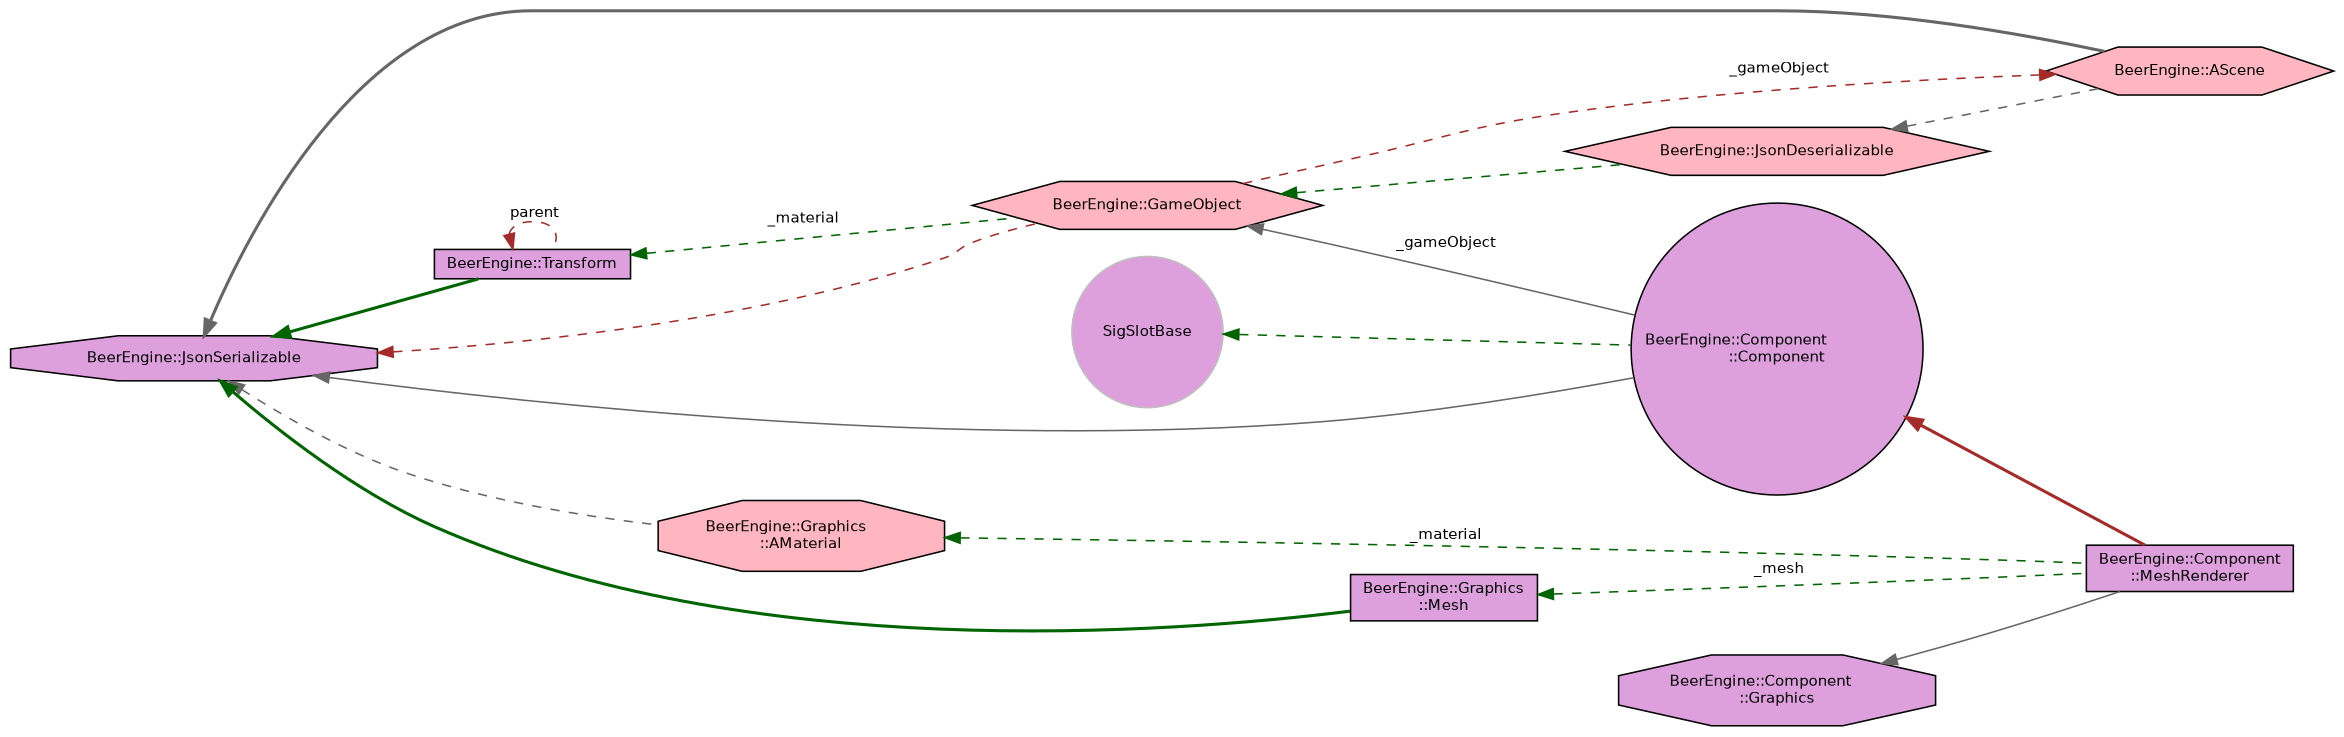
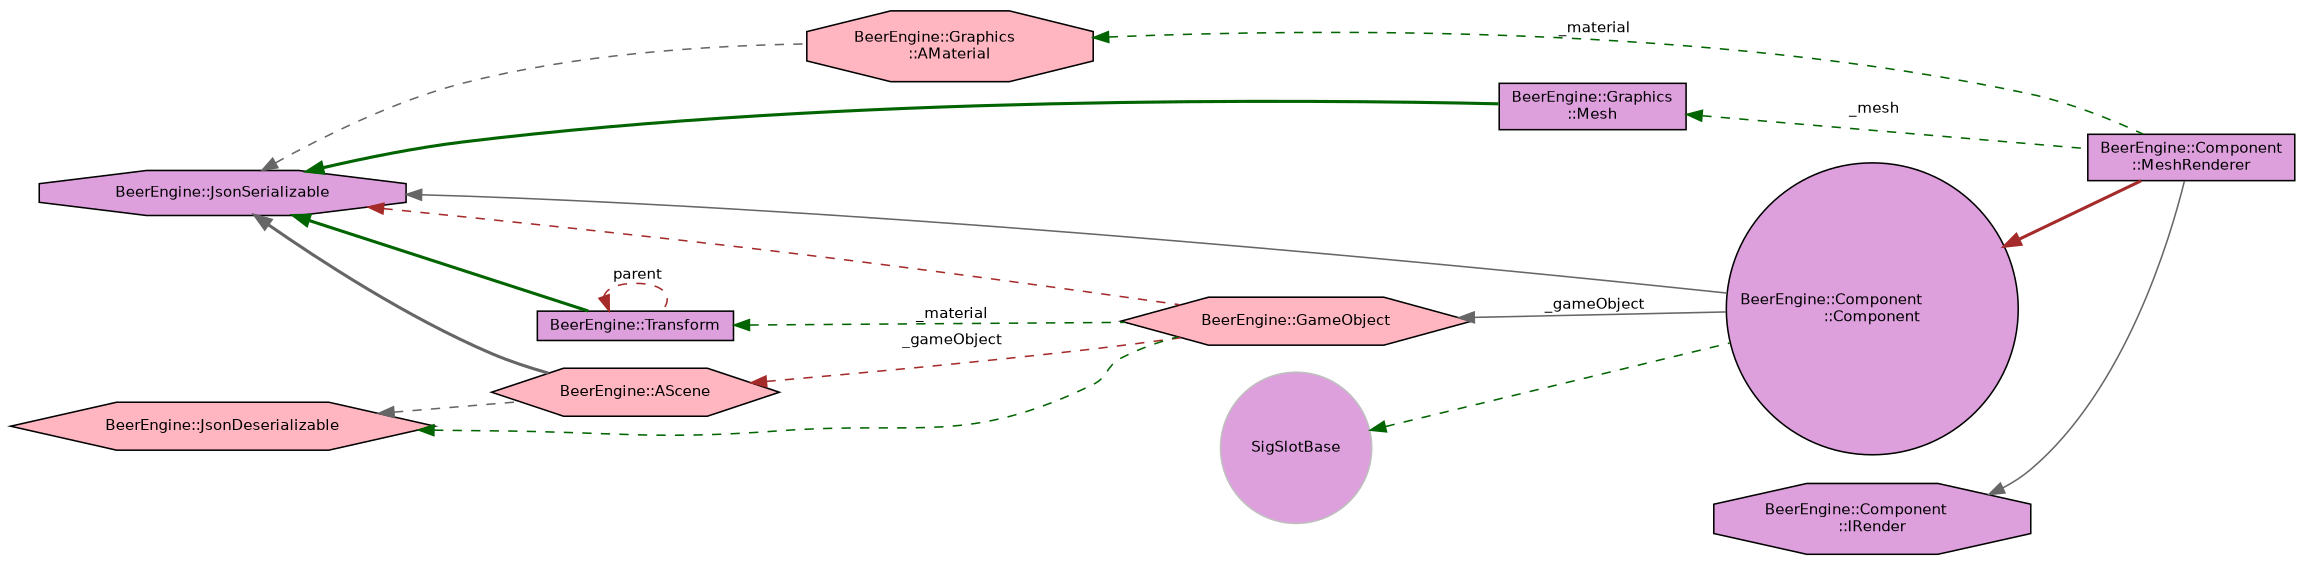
edge "BeerEngine::JsonDeserializable" -> "BeerEngine::GameObject": reversed
node "BeerEngine::Component ::Graphics": label "BeerEngine::Component ::Graphics" -> "BeerEngine::Component ::IRender"
